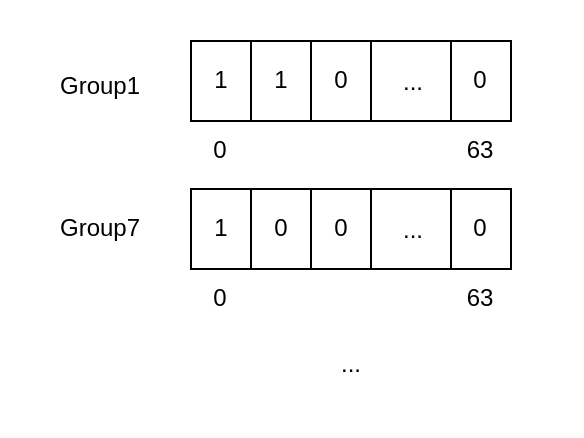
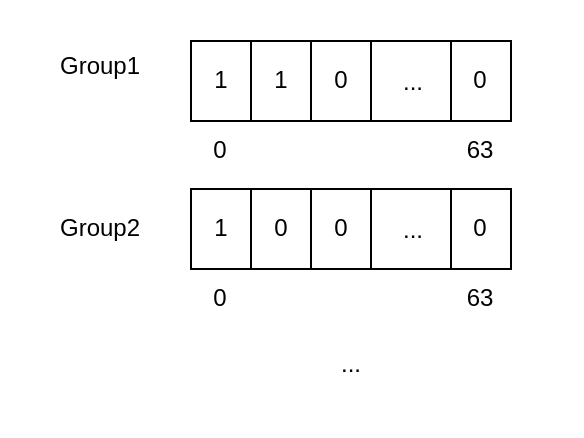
node "Group1": moved (101, 87) -> (101, 67)
node "Group7": label "Group7" -> "Group2"
